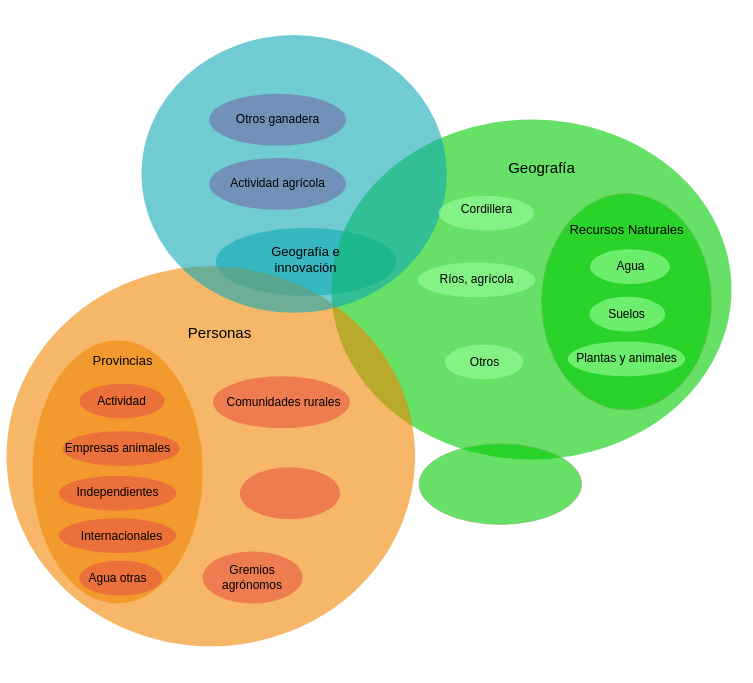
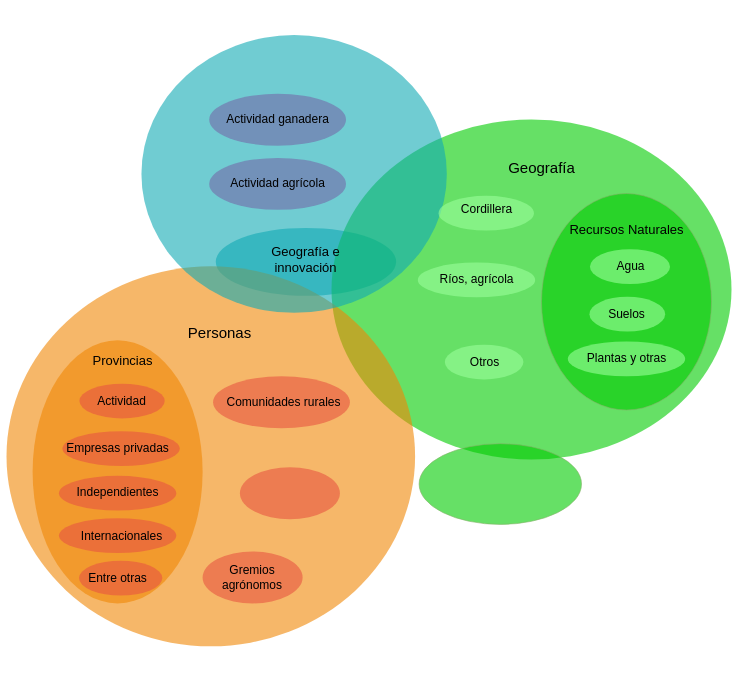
node "Otros ganadera": label "Otros ganadera" -> "Actividad ganadera"
node "Plantas y animales": label "Plantas y animales" -> "Plantas y otras"
node "Empresas animales": label "Empresas animales" -> "Empresas privadas"
node "Agua otras": label "Agua otras" -> "Entre otras"
